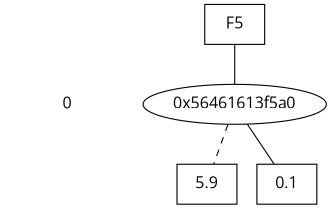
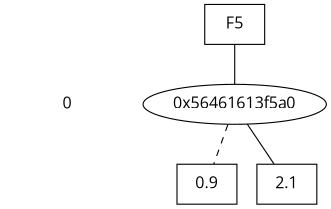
node "5.9": label "5.9" -> "0.9"
node "0.1": label "0.1" -> "2.1"
